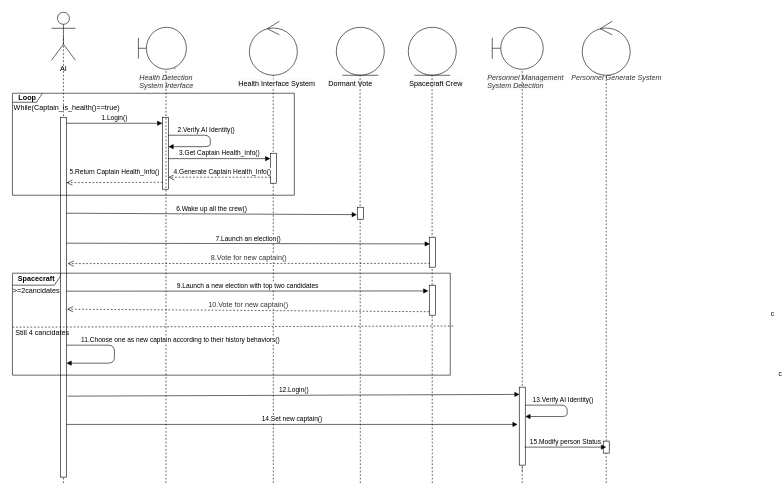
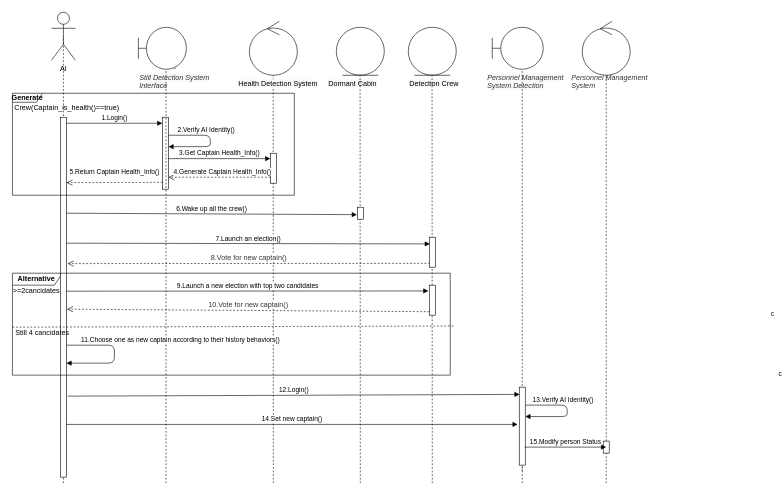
node "Health Detection System Interface": label "Health Detection System Interface" -> "Still Detection System Interface"
node "Personnel Generate System": label "Personnel Generate System" -> "Personnel Management System"
node "Health Interface System": label "Health Interface System" -> "Health Detection System"
node "Dormant Vote": label "Dormant Vote" -> "Dormant Cabin"
node "Spacecraft Crew": label "Spacecraft Crew" -> "Detection Crew"
node "Loop": label "Loop" -> "Generate"
node "While(Captain_is_health()==true)": label "While(Captain_is_health()==true)" -> "Crew(Captain_is_health()==true)"
node "Spacecraft": label "Spacecraft" -> "Alternative"
